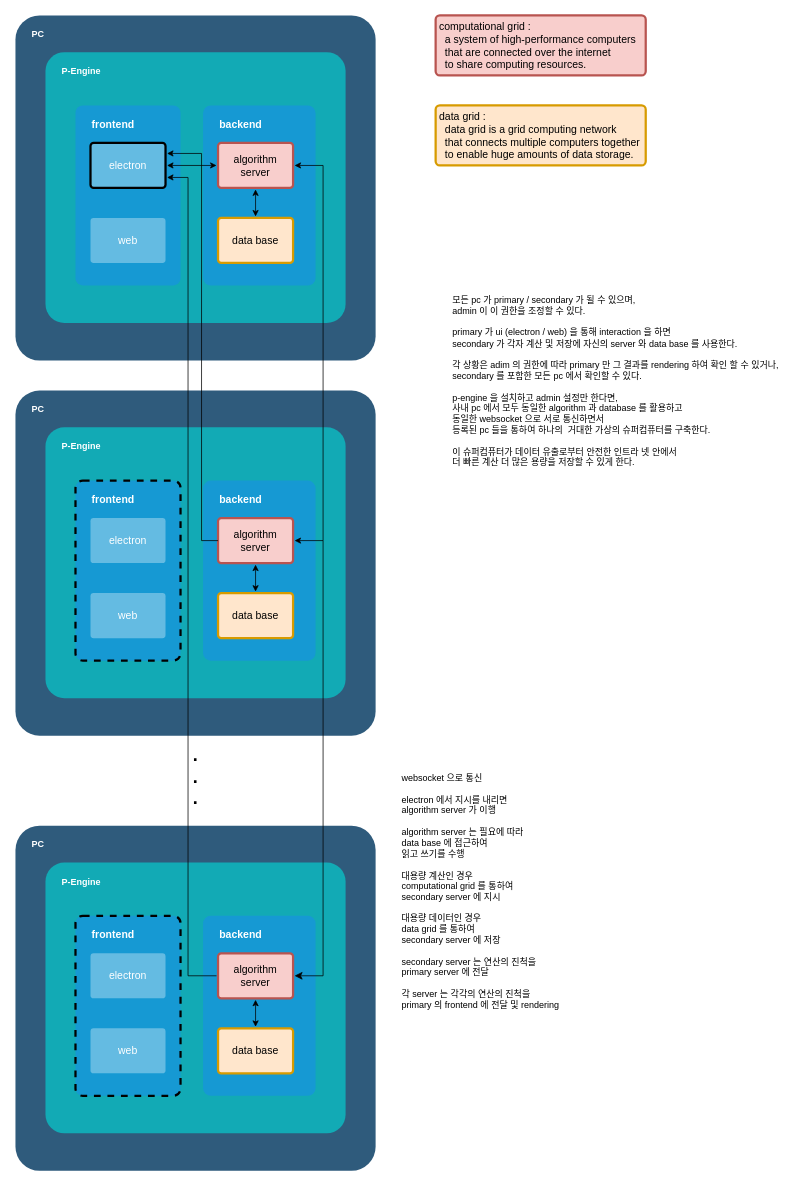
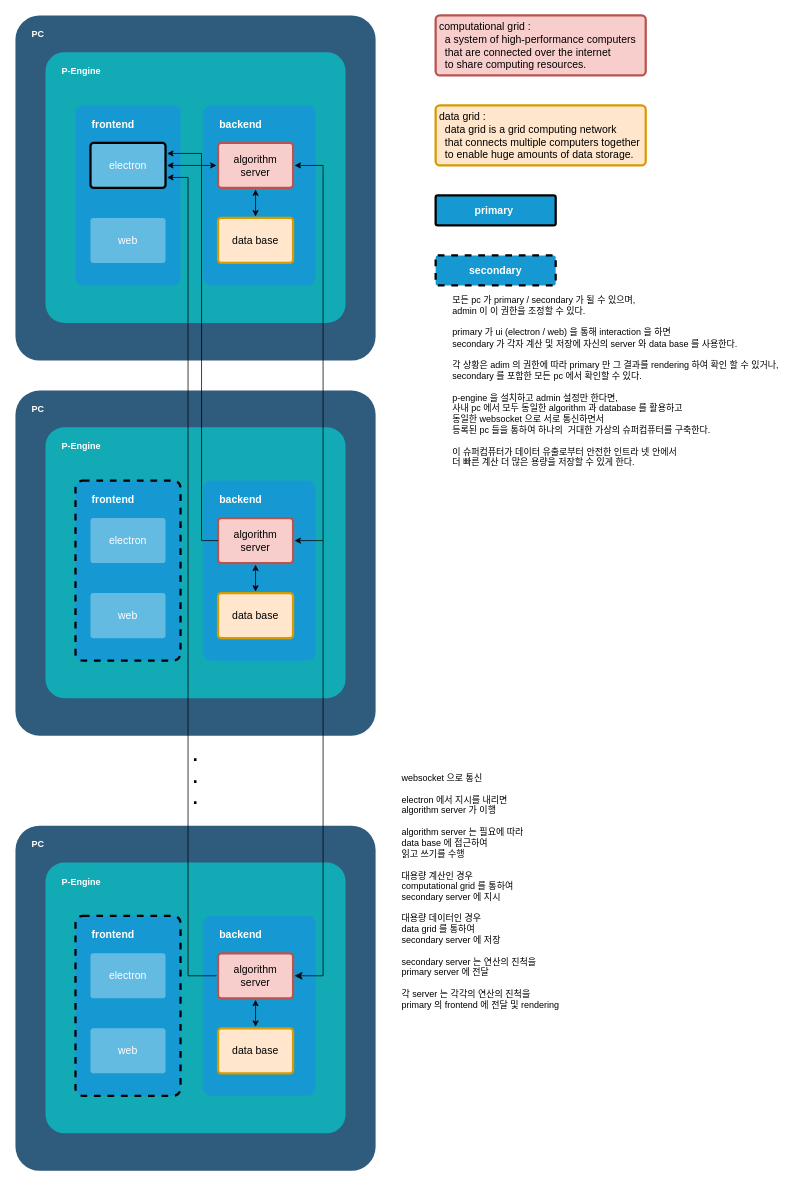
node "primary": added
node "secondary": added
